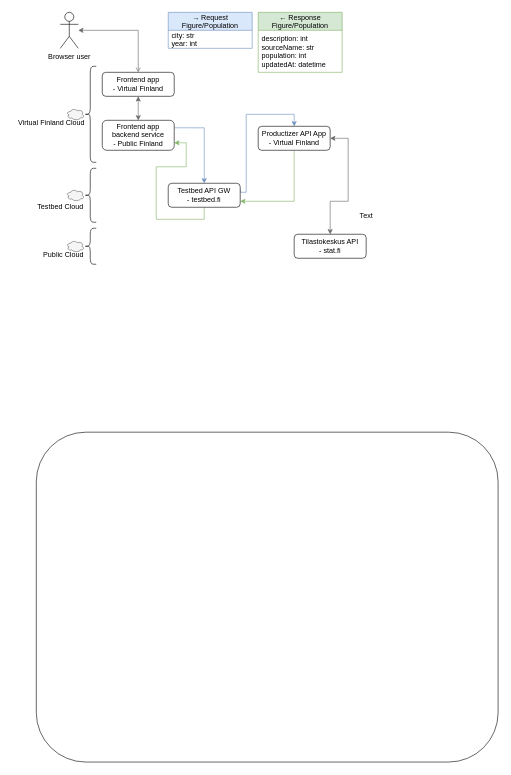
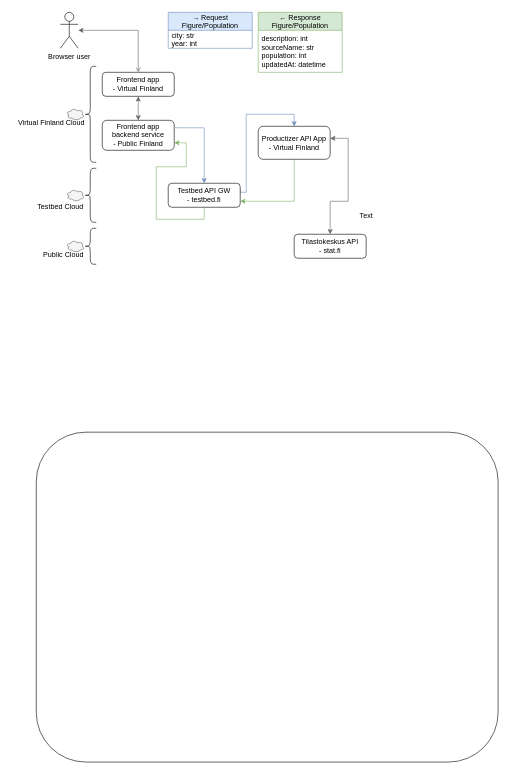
node "Productizer API App - Virtual Finland": size 72x24 -> 72x33
